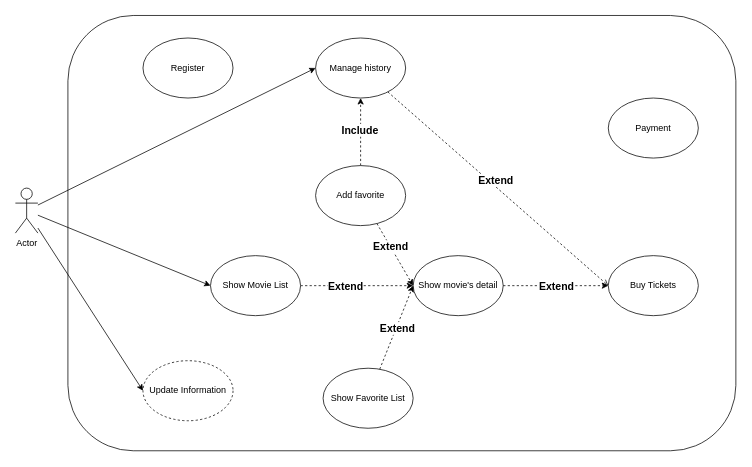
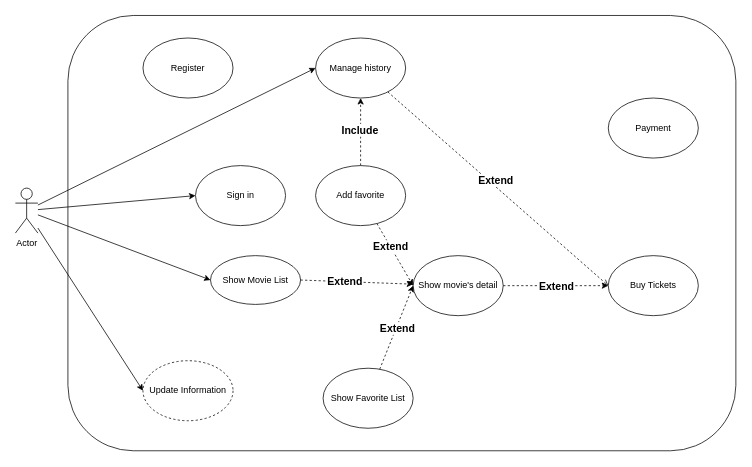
node "Sign in": added
edge "Actor" -> "Sign in": added
node "Show Movie List": size 90x60 -> 90x49
